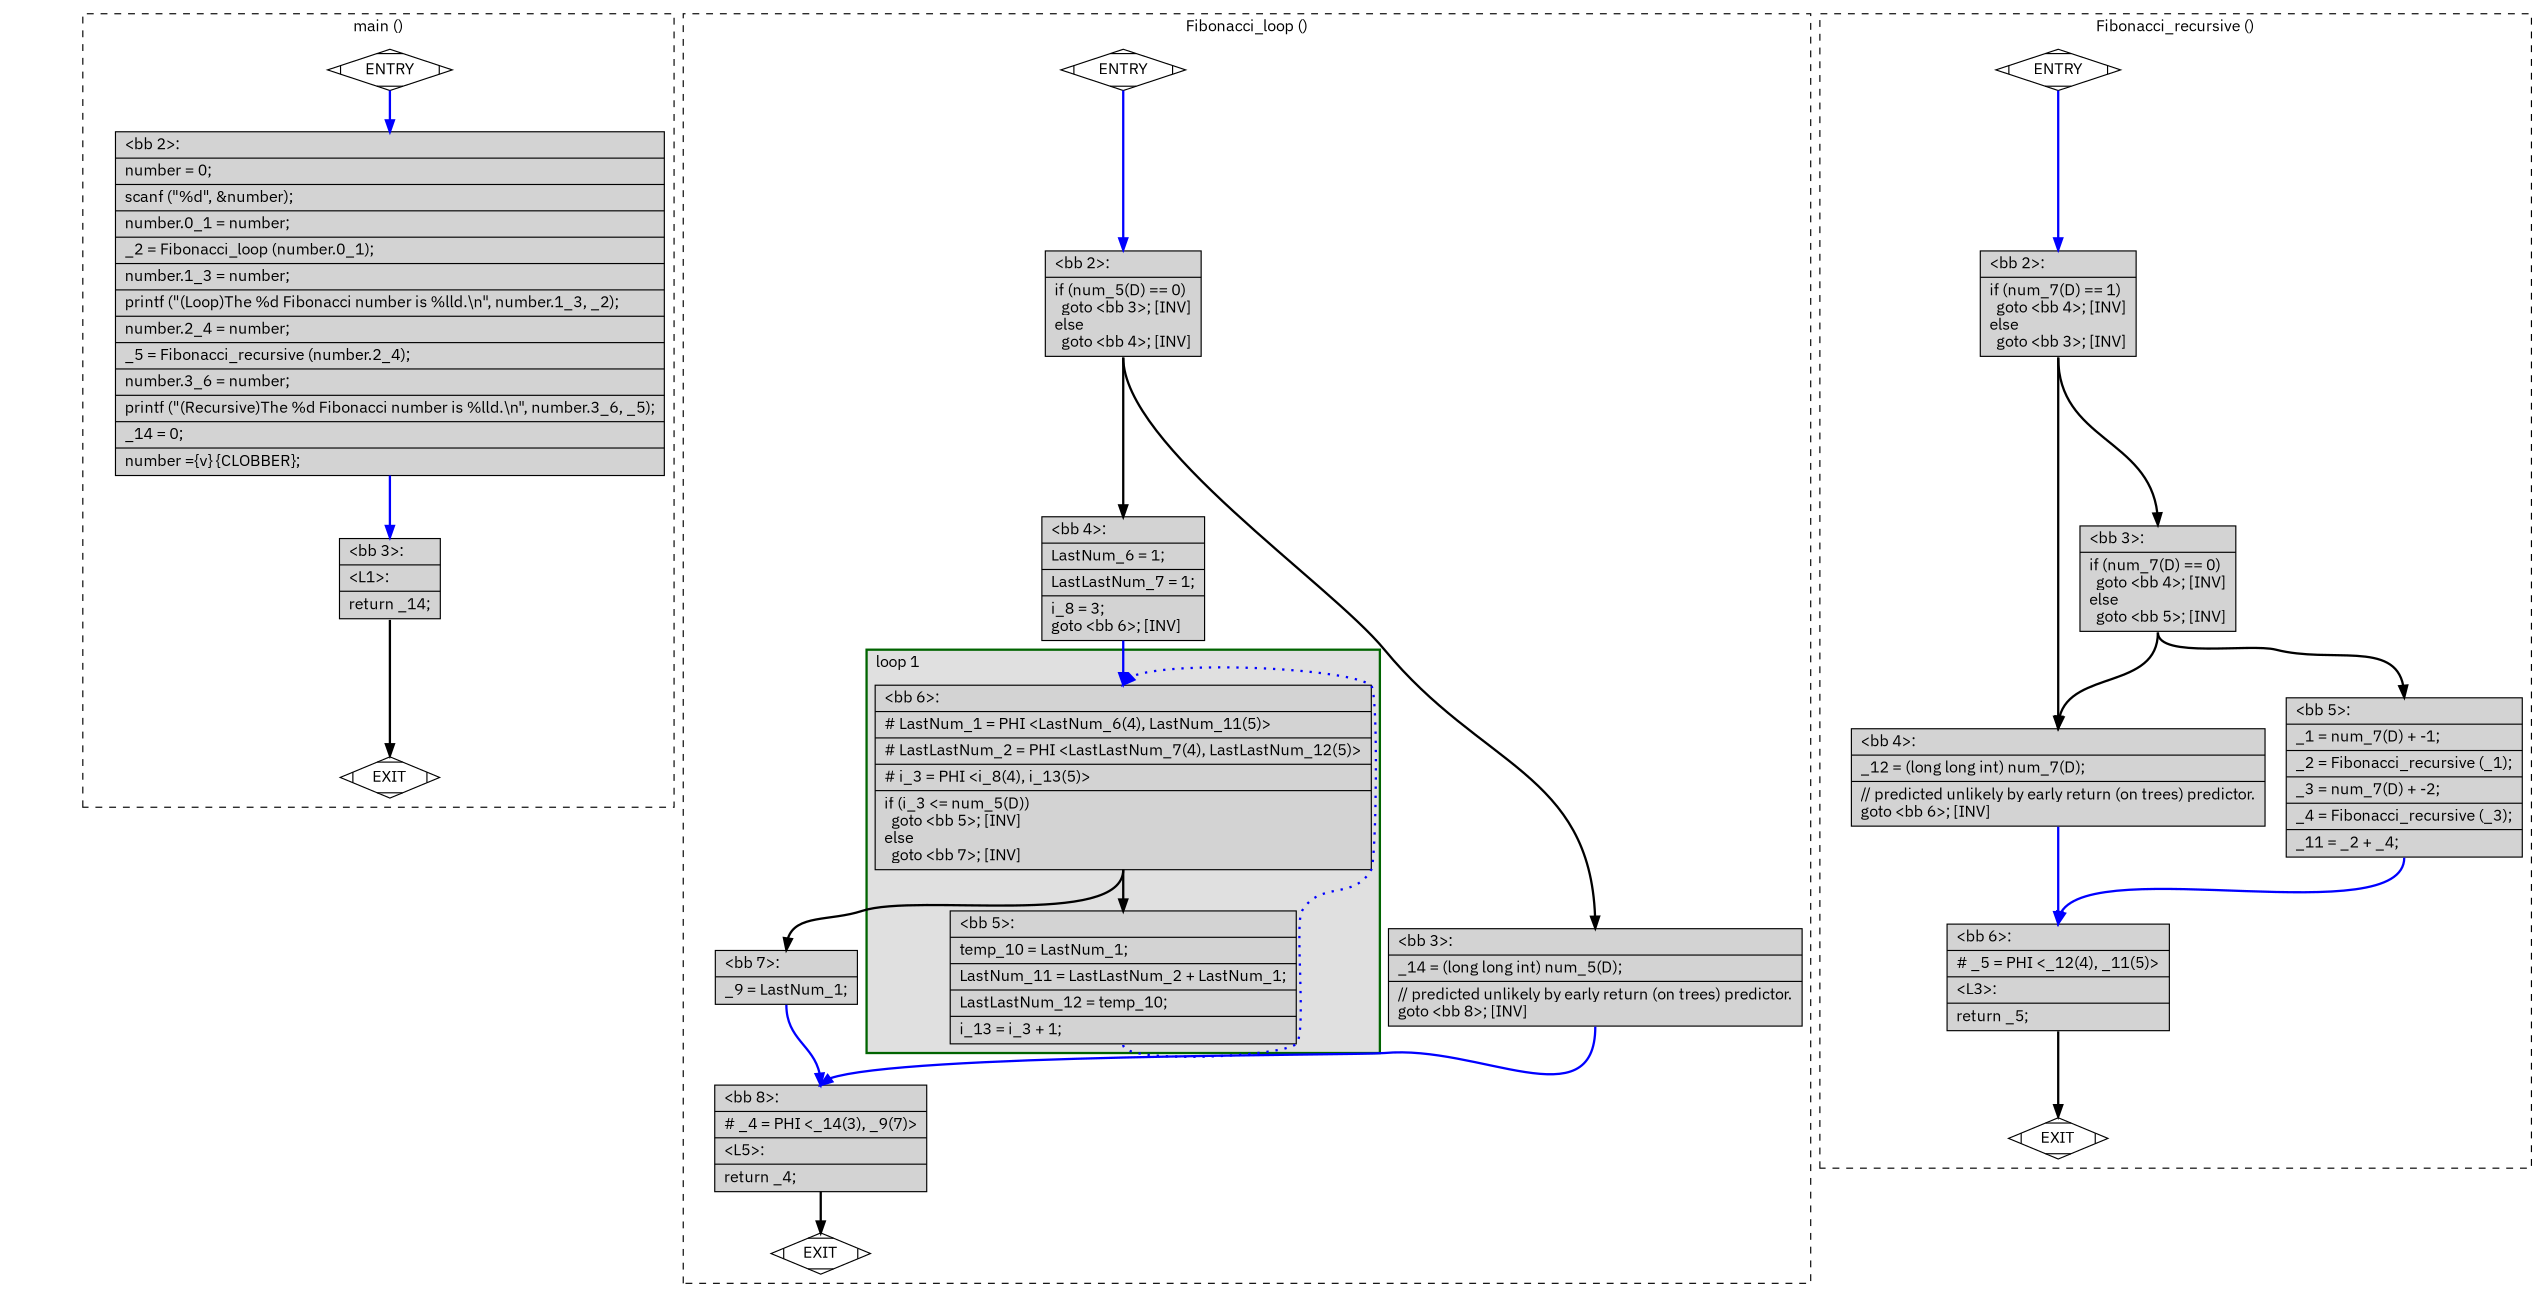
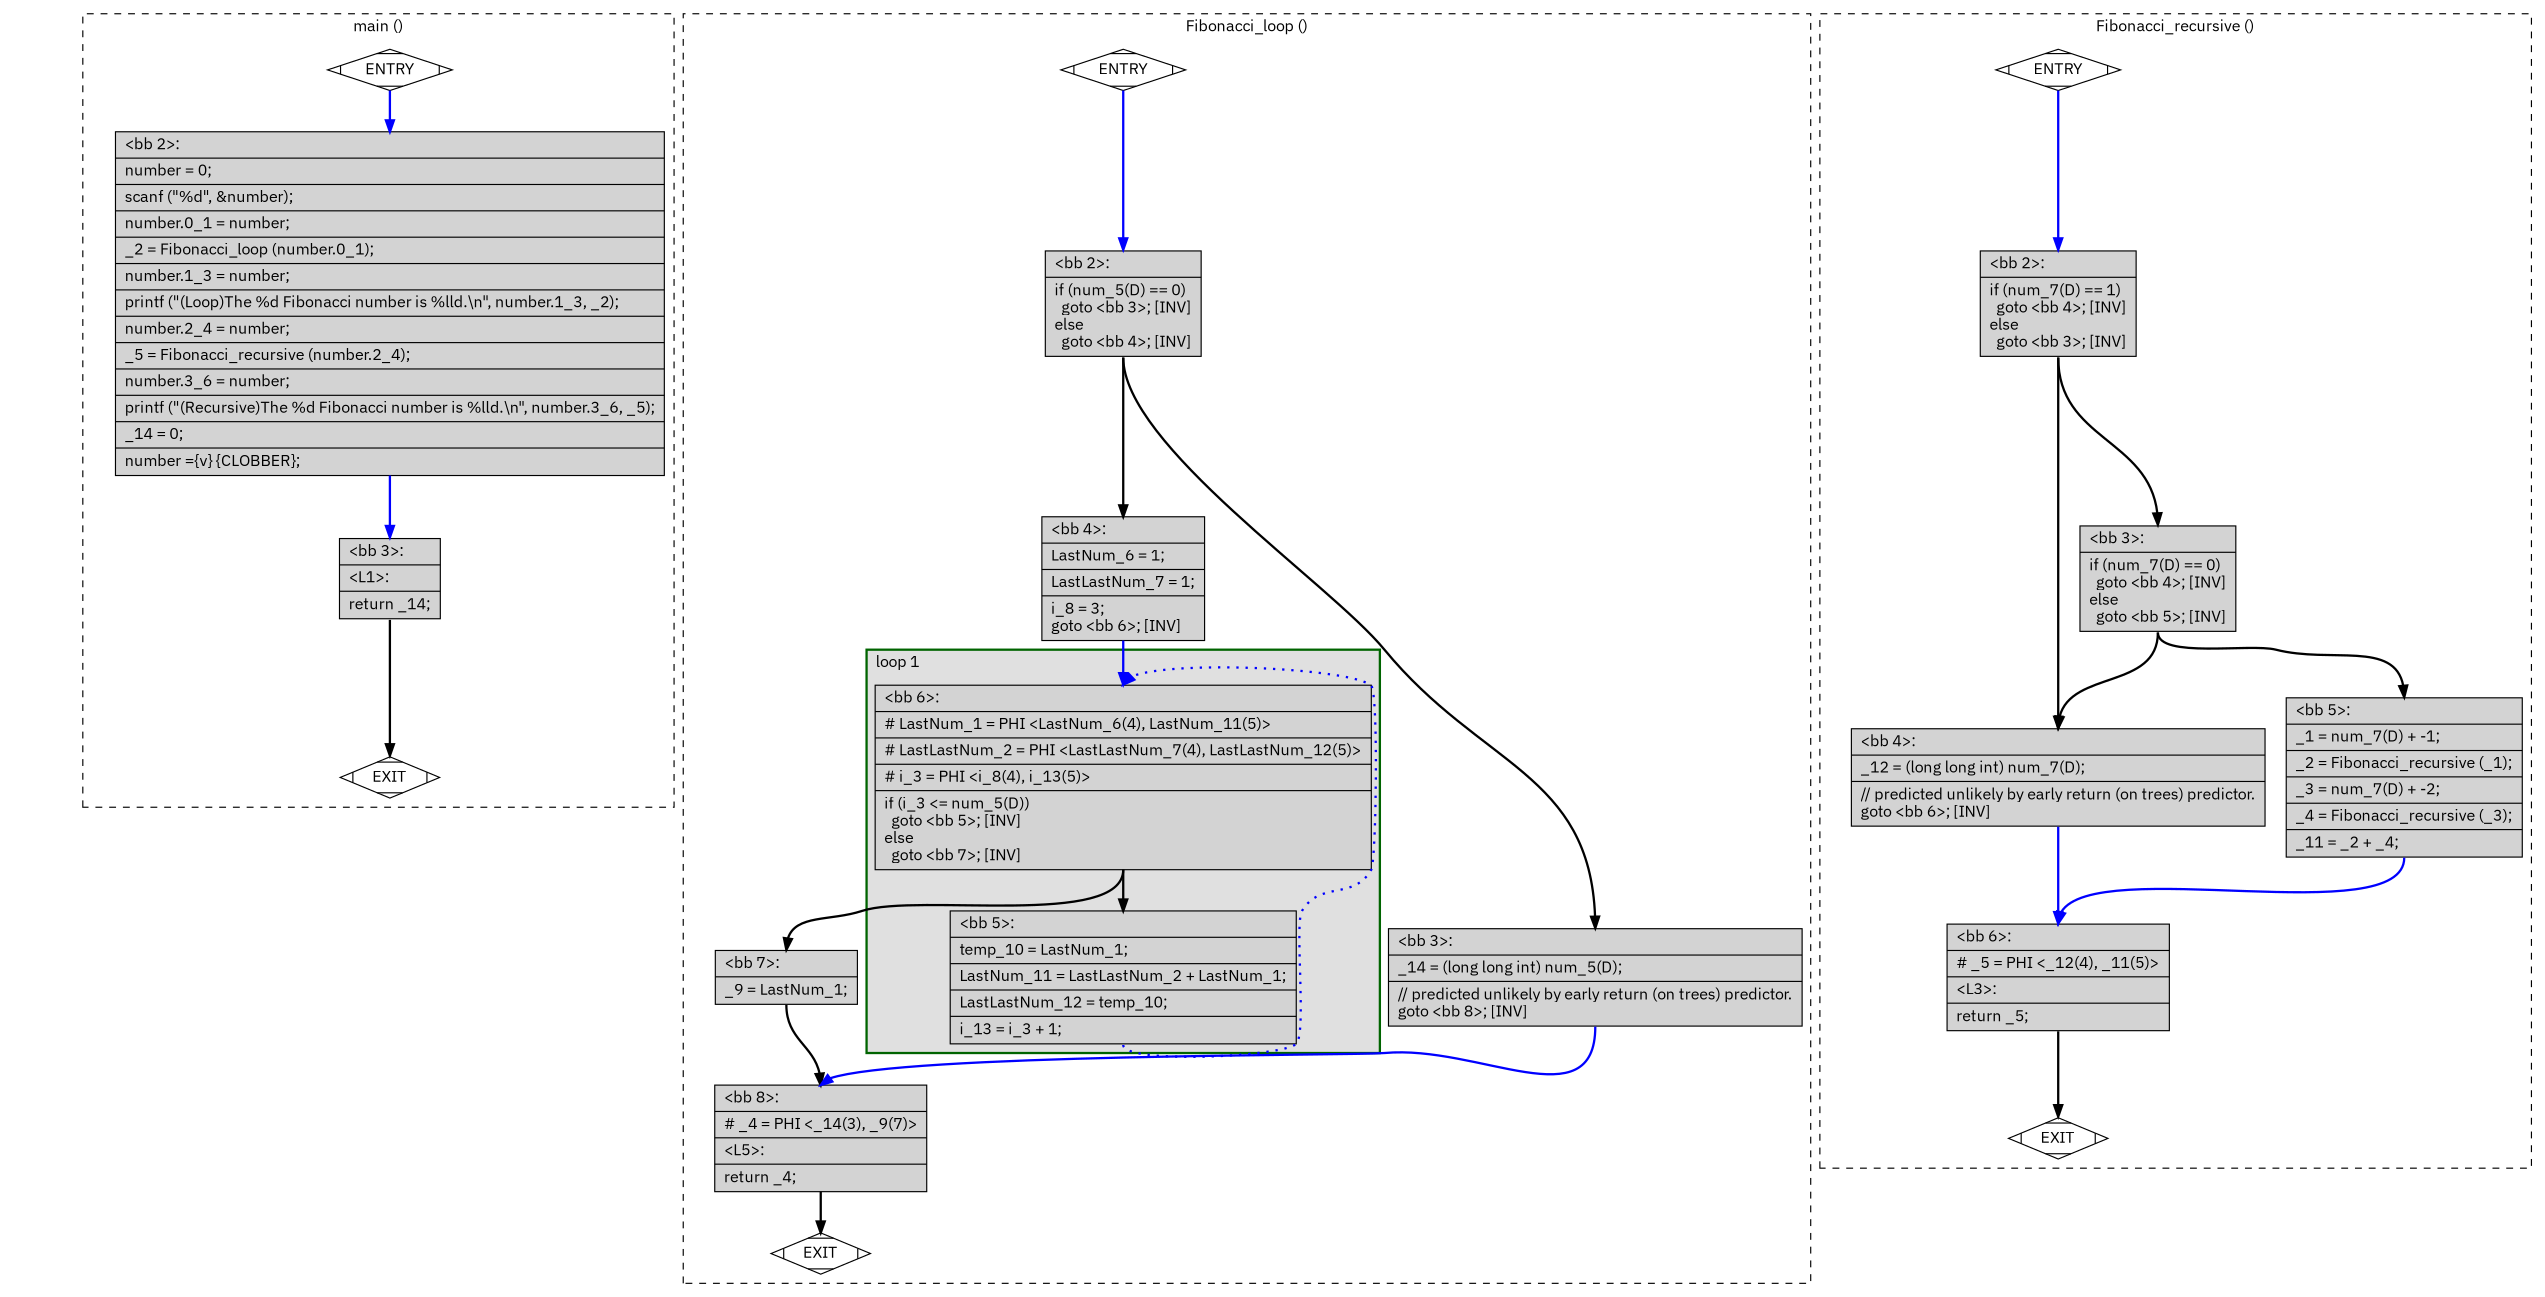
edge "<bb 7>:" -> "<bb 8>:": color blue -> black
